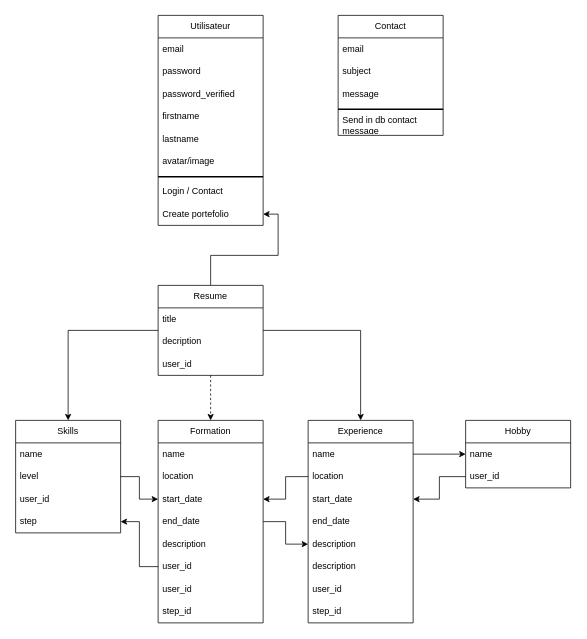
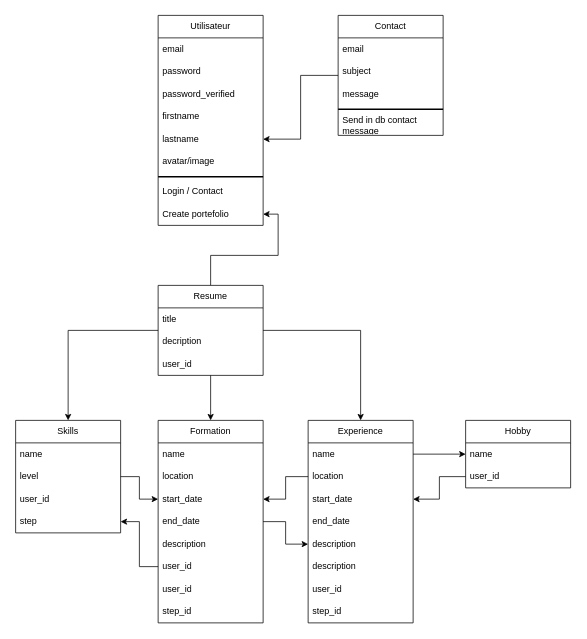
edge "Contact" -> "lastname": added
edge "Resume" -> "Formation": style dashed -> solid
